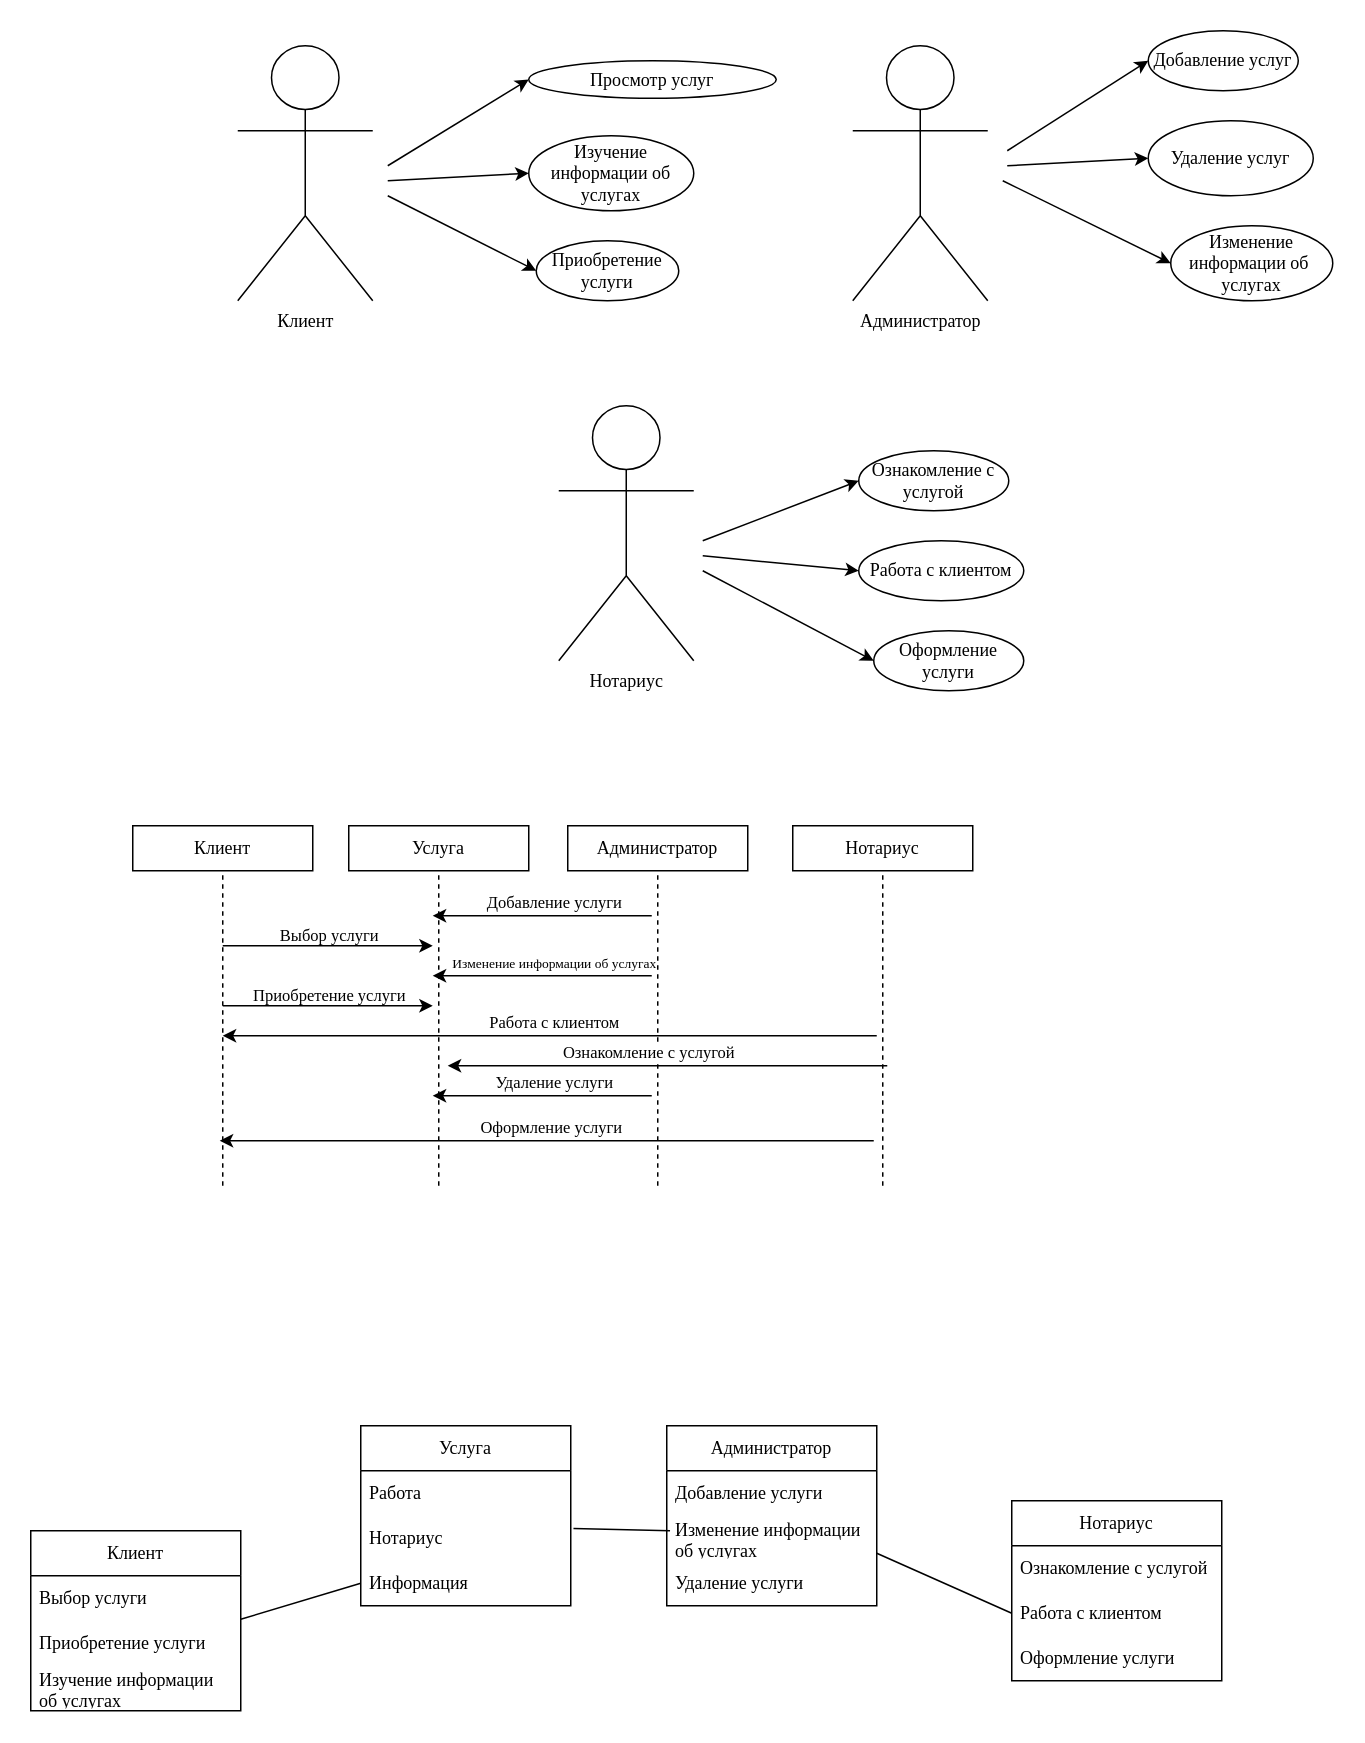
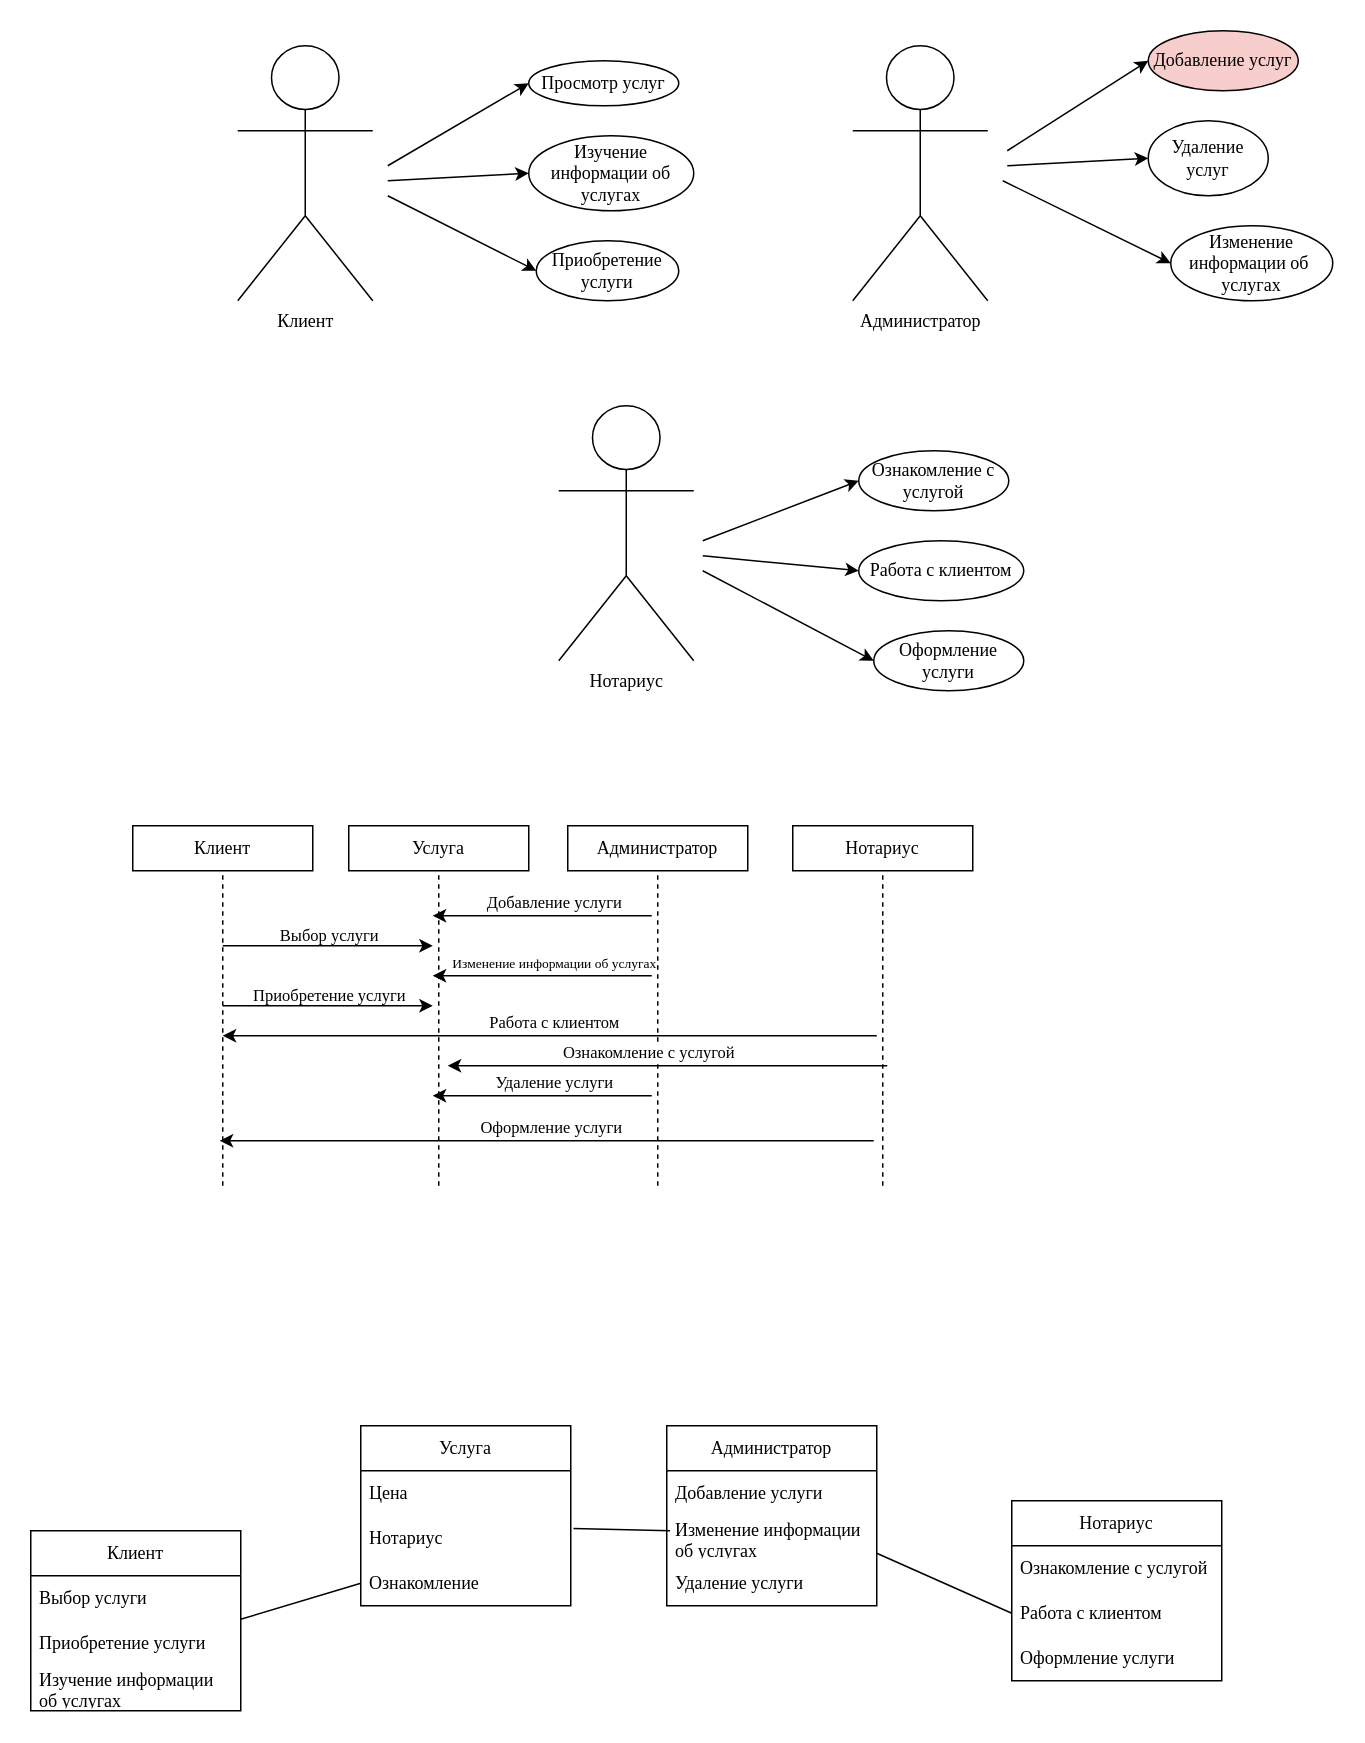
node "Добавление услуг": fillcolor #ffffff -> #f8cecc
node "Просмотр услуг": size 248x38 -> 150x45
node "Удаление услуг": size 165x75 -> 120x75
node "Работа": label "Работа" -> "Цена"
node "Информация": label "Информация" -> "Ознакомление"
